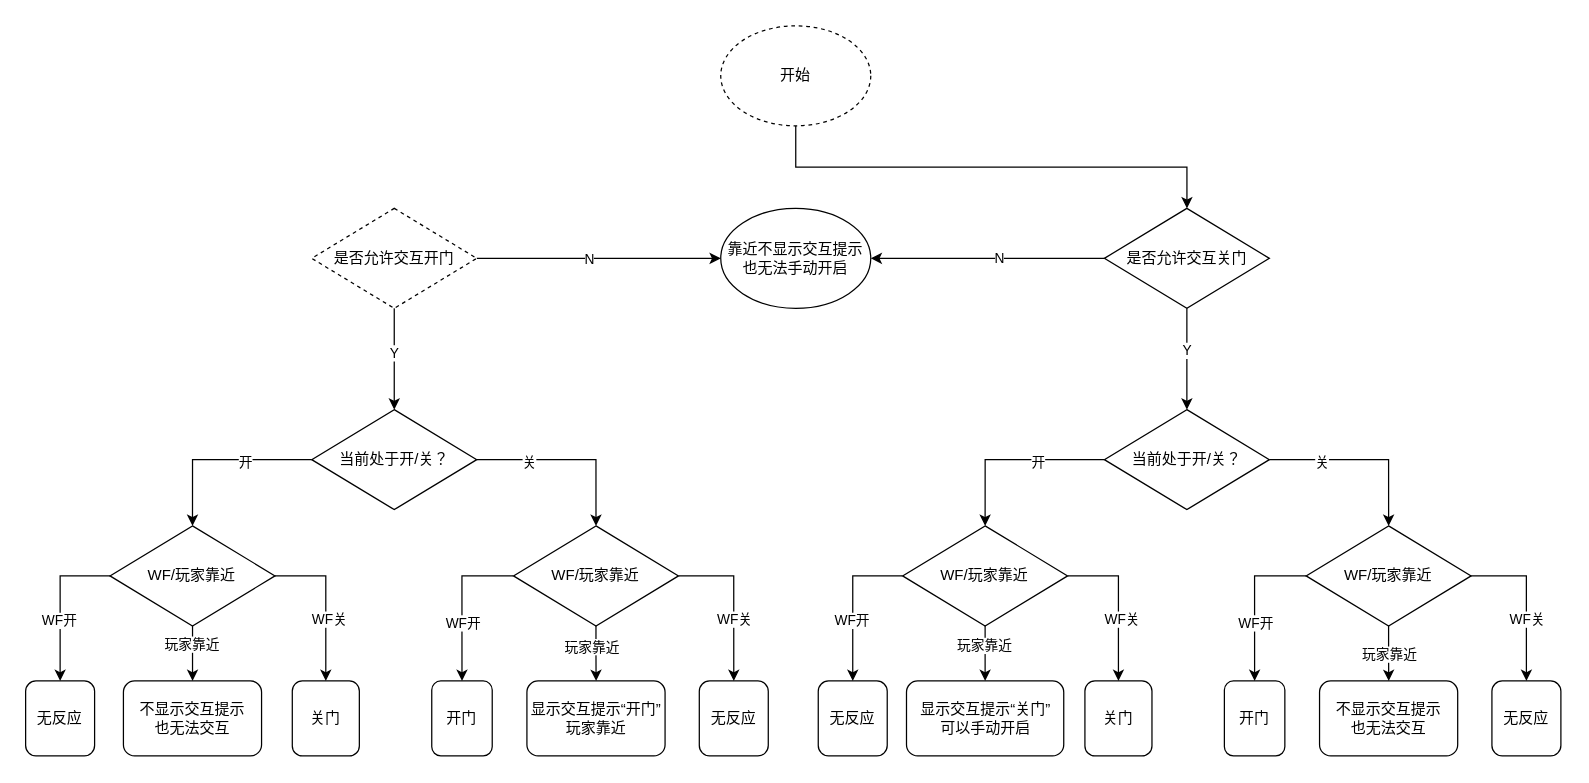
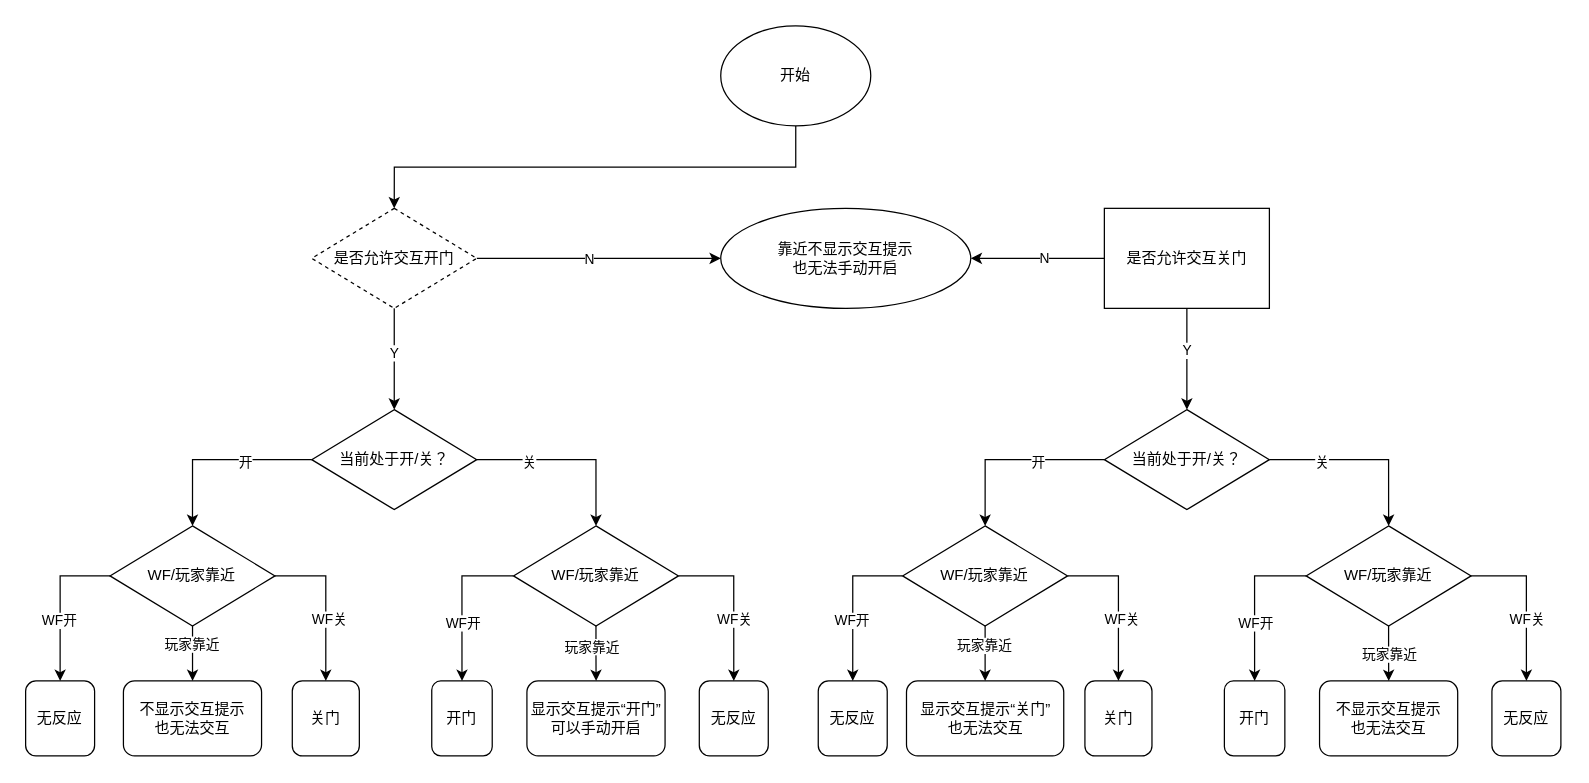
node "开始": style dashed -> solid
edge "开始" -> "是否允许交互关门": now "开始" -> "是否允许交互开门"
node "靠近不显示交互提示 也无法手动开启": size 150x100 -> 250x100
node "是否允许交互关门": shape diamond -> rectangle
node "显示交互提示“开门” 玩家靠近": label "显示交互提示“开门” 玩家靠近" -> "显示交互提示“开门” 可以手动开启"
node "显示交互提示“关门”可以手动开启": label "显示交互提示“关门”可以手动开启" -> "显示交互提示“关门”也无法交互"
